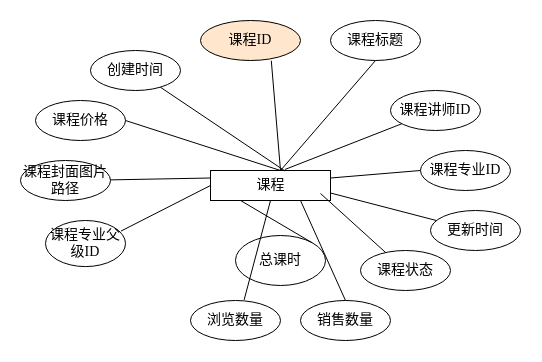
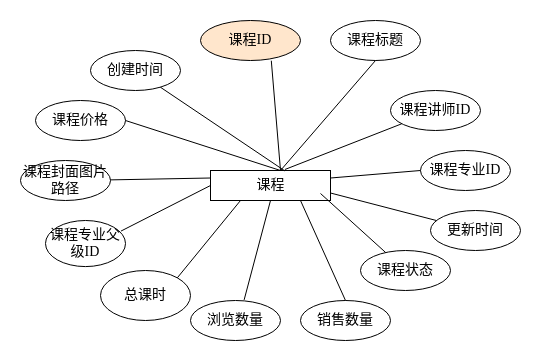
node "总课时": moved (281, 261) -> (146, 296)
